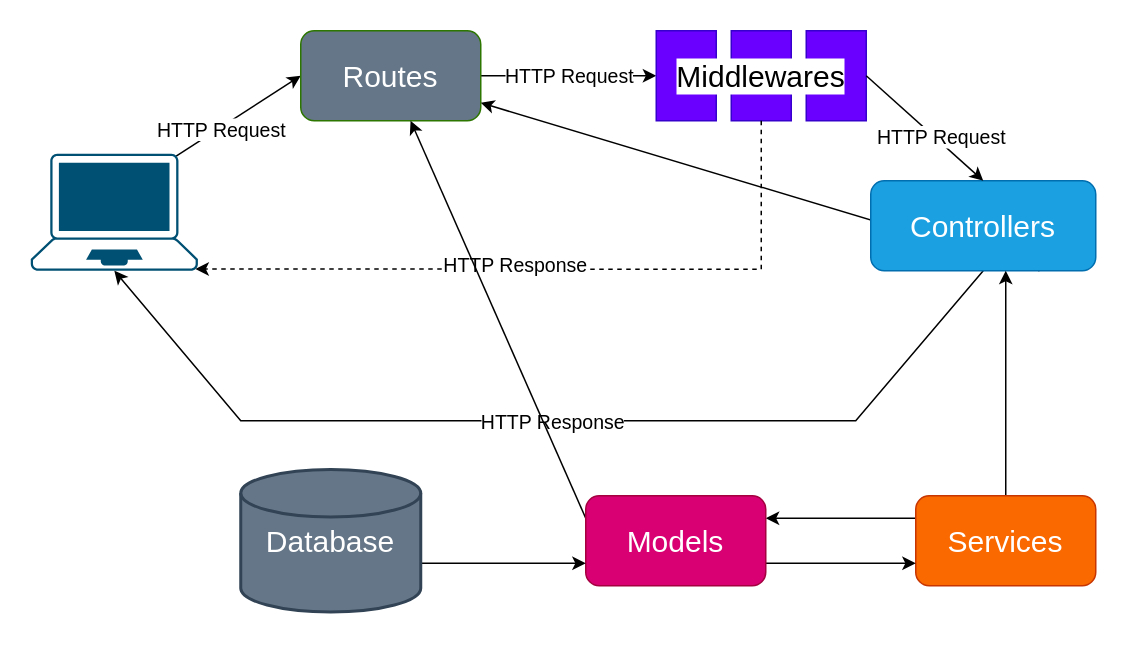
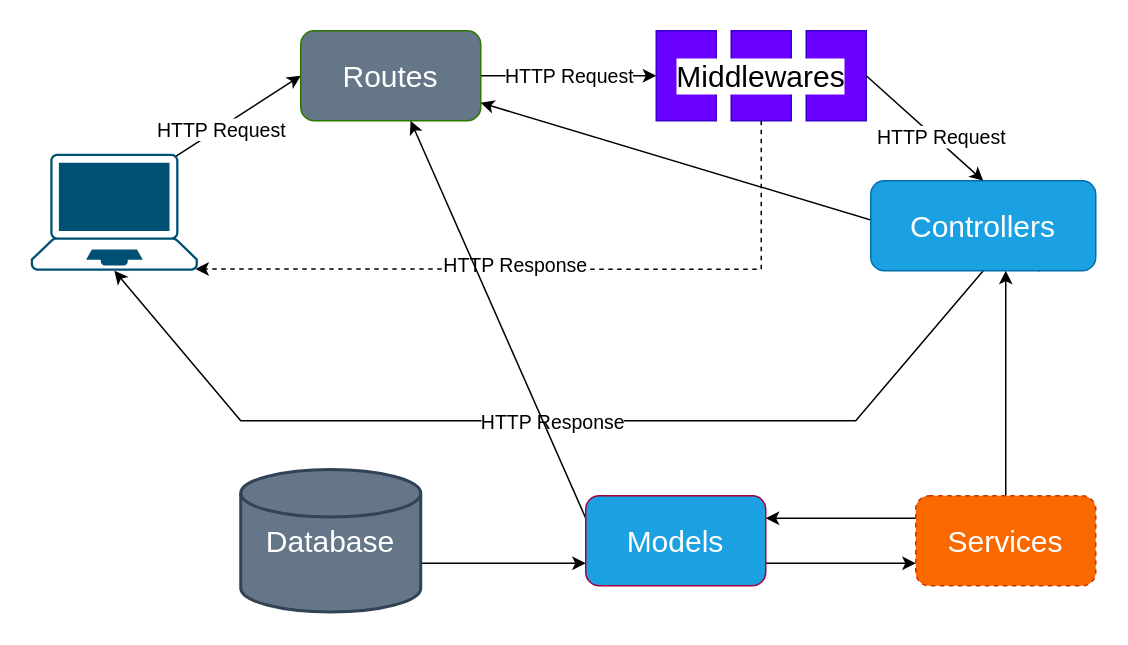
node "Models": fillcolor #d80073 -> #1ba1e2
node "Services": style solid -> dashed
